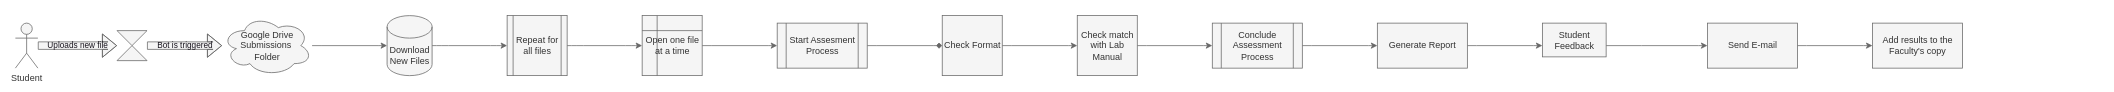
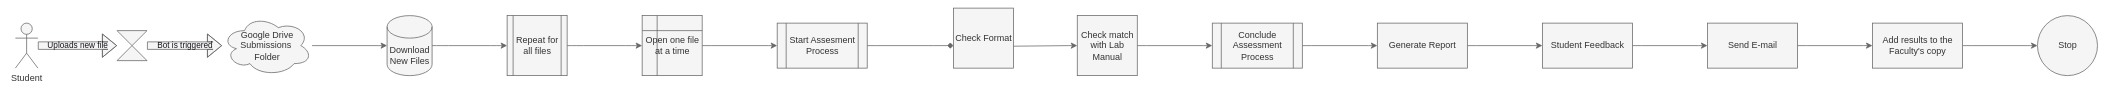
node "Student Feedback": size 64x34 -> 90x45
node "Check Format": moved (972, 45) -> (983, 38)
edge "Add results to the Faculty's copy" -> "Stop": added
node "Stop": added
